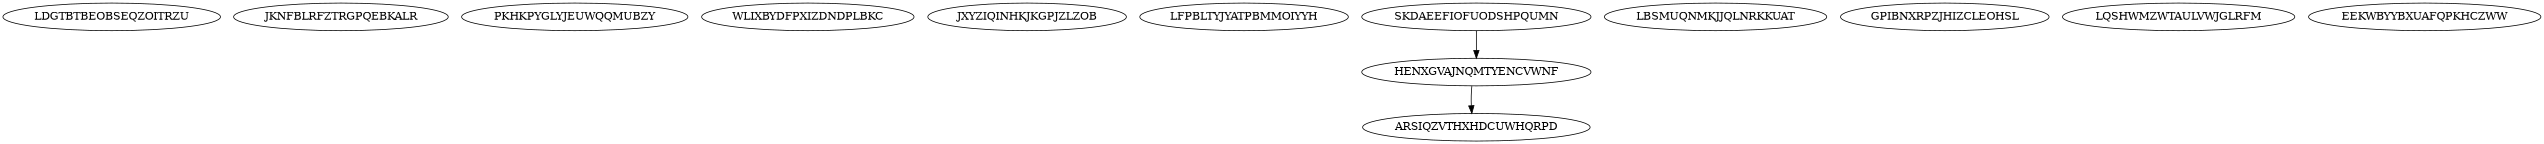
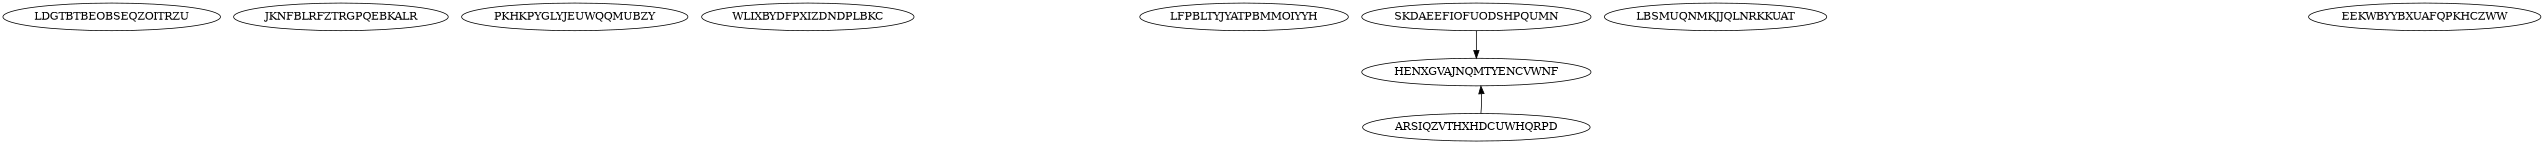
node "JXYZIQINHKJKGPJZLZOB": removed
node "GPIBNXRPZJHIZCLEOHSL": removed
node "LQSHWMZWTAULVWJGLRFM": removed
edge "HENXGVAJNQMTYENCVWNF" -> "ARSIQZVTHXHDCUWHQRPD": reversed
